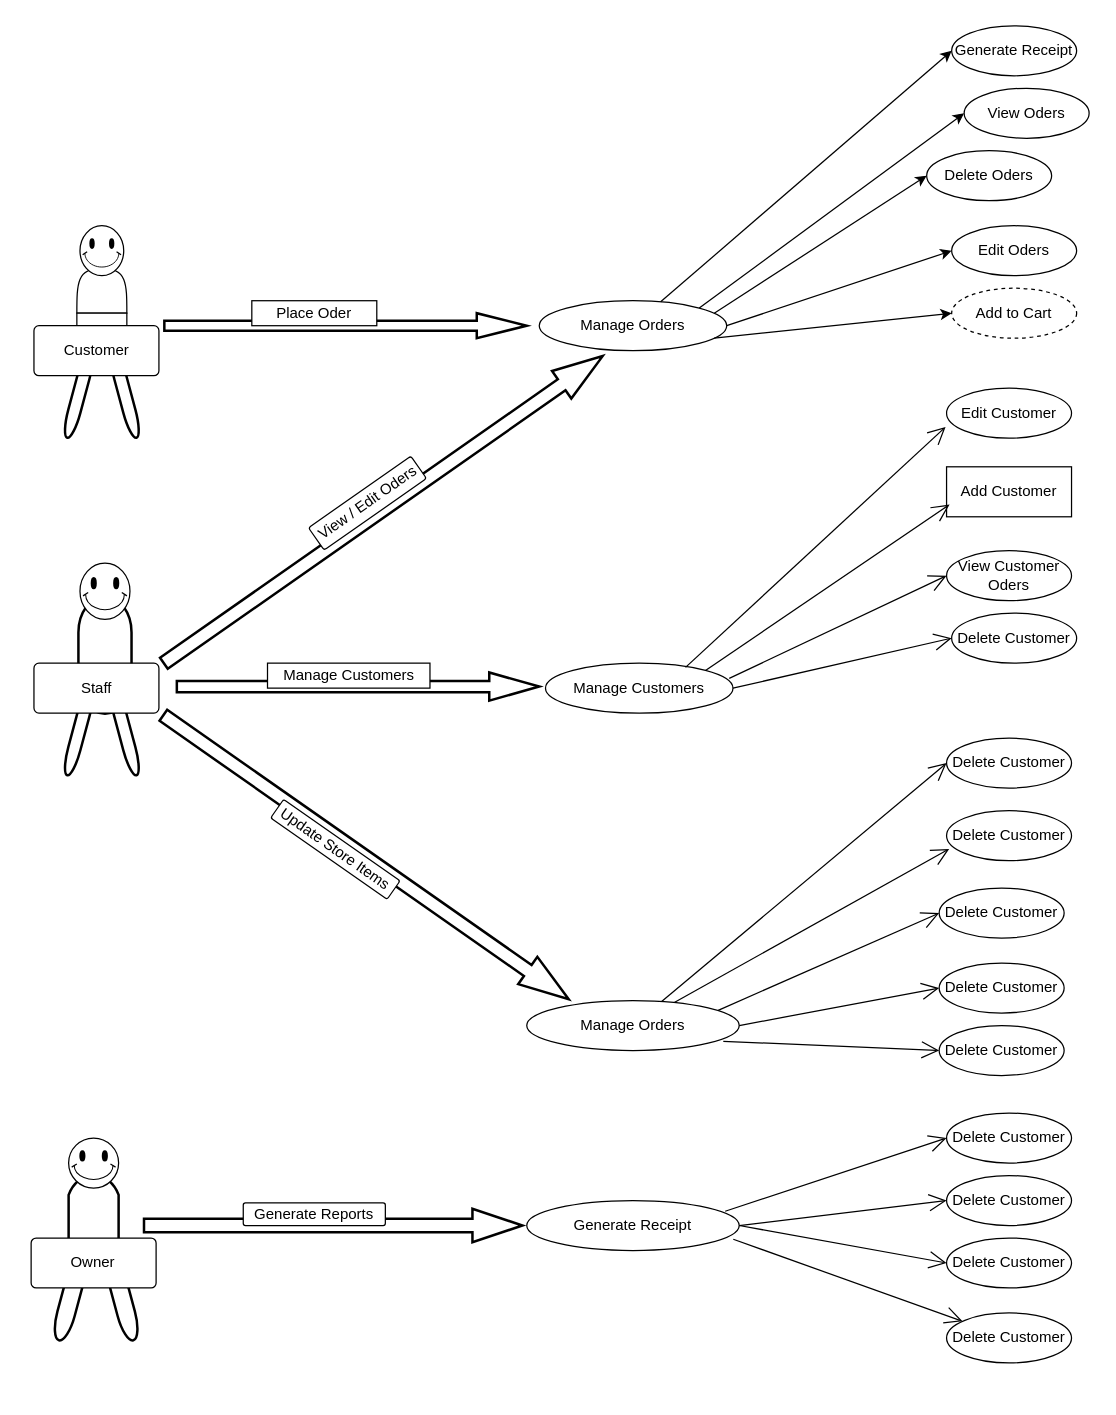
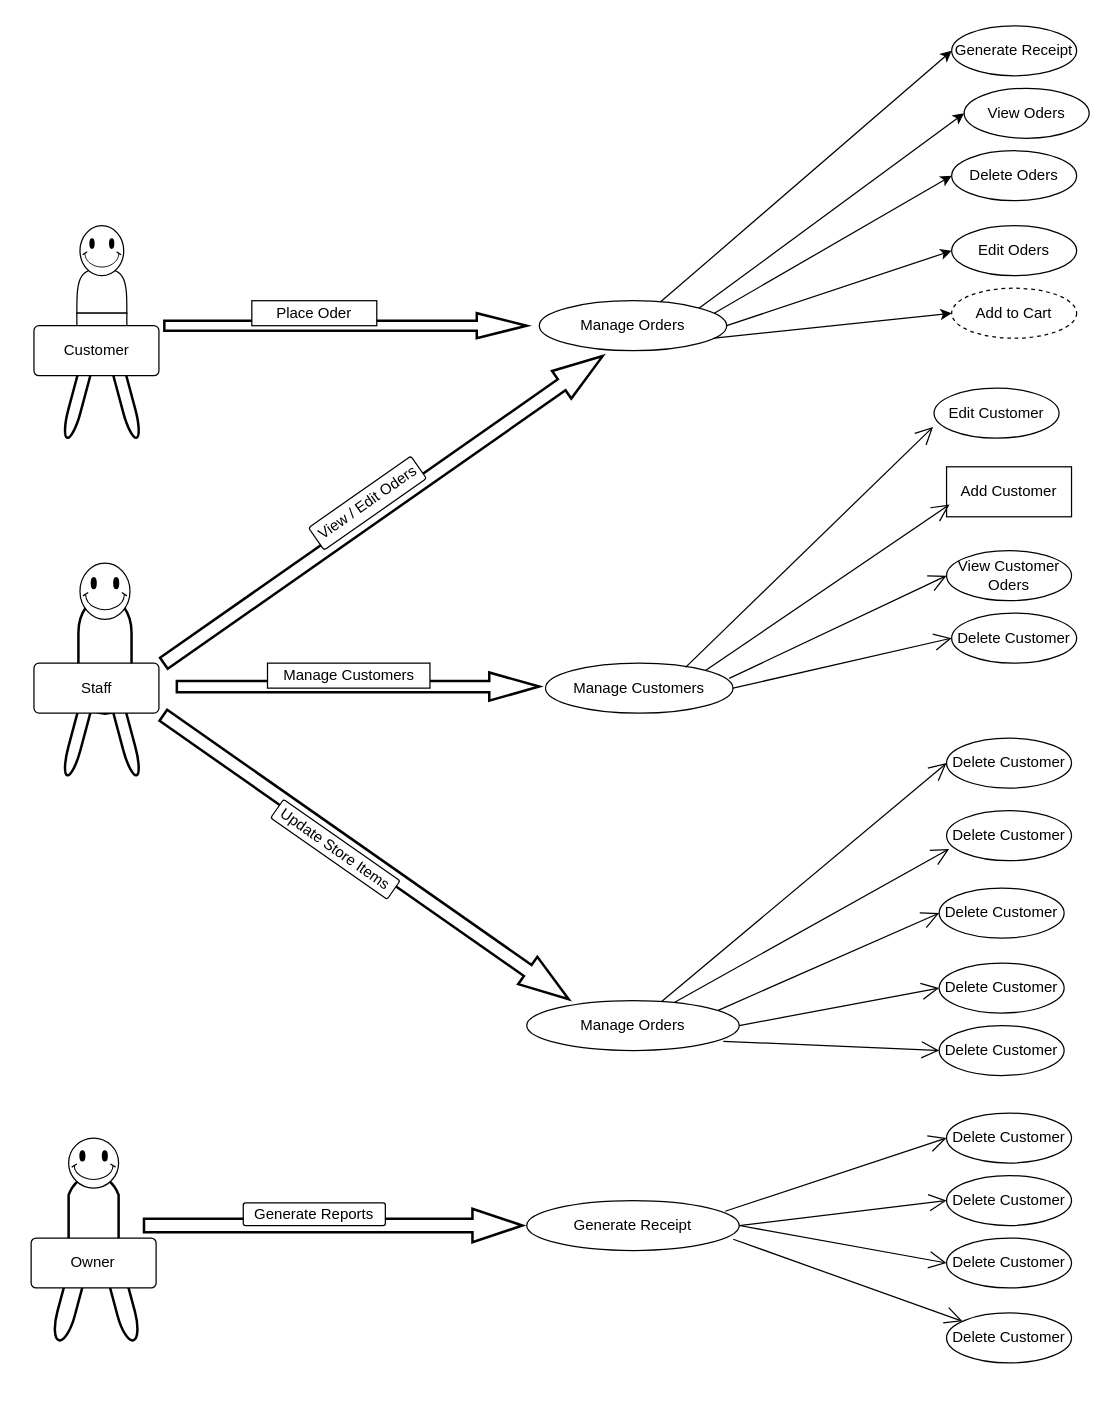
node "Delete Oders": moved (989, 176) -> (1014, 176)
node "Edit Customer": moved (1009, 413) -> (997, 413)
